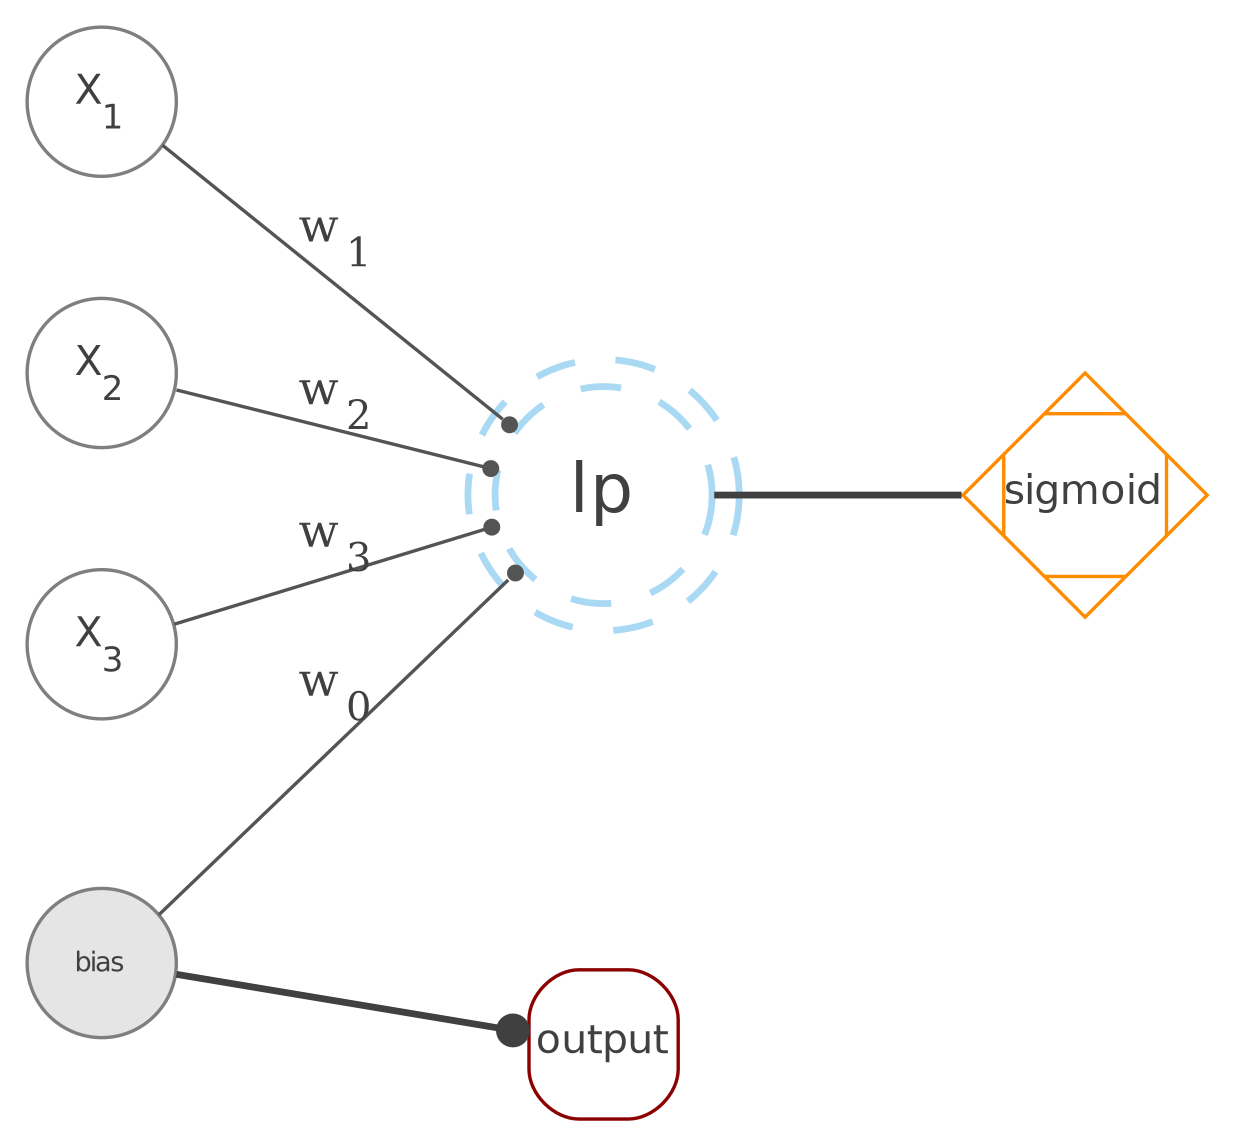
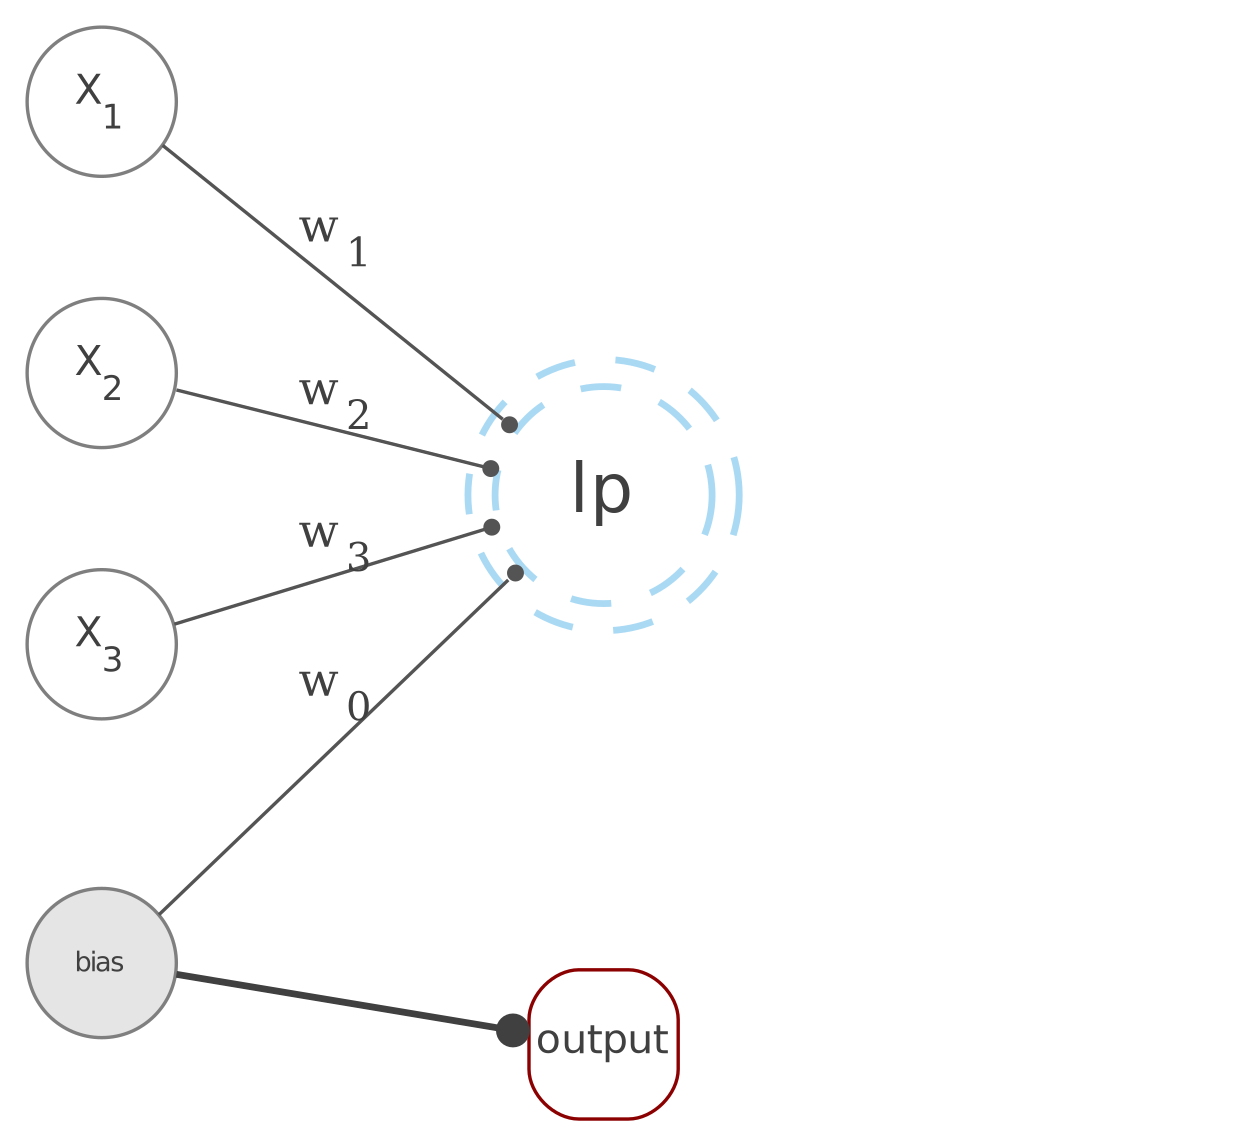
node "sigmoid": removed
